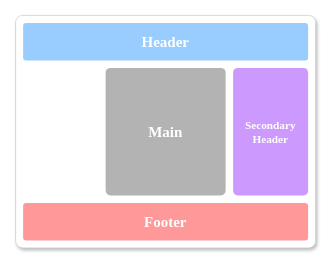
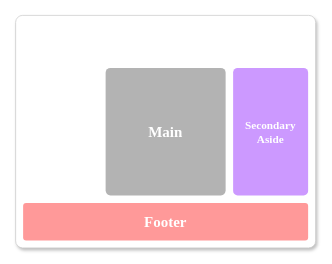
node "Header": removed
node "Secondary Header": label "Secondary Header" -> "Secondary Aside"
